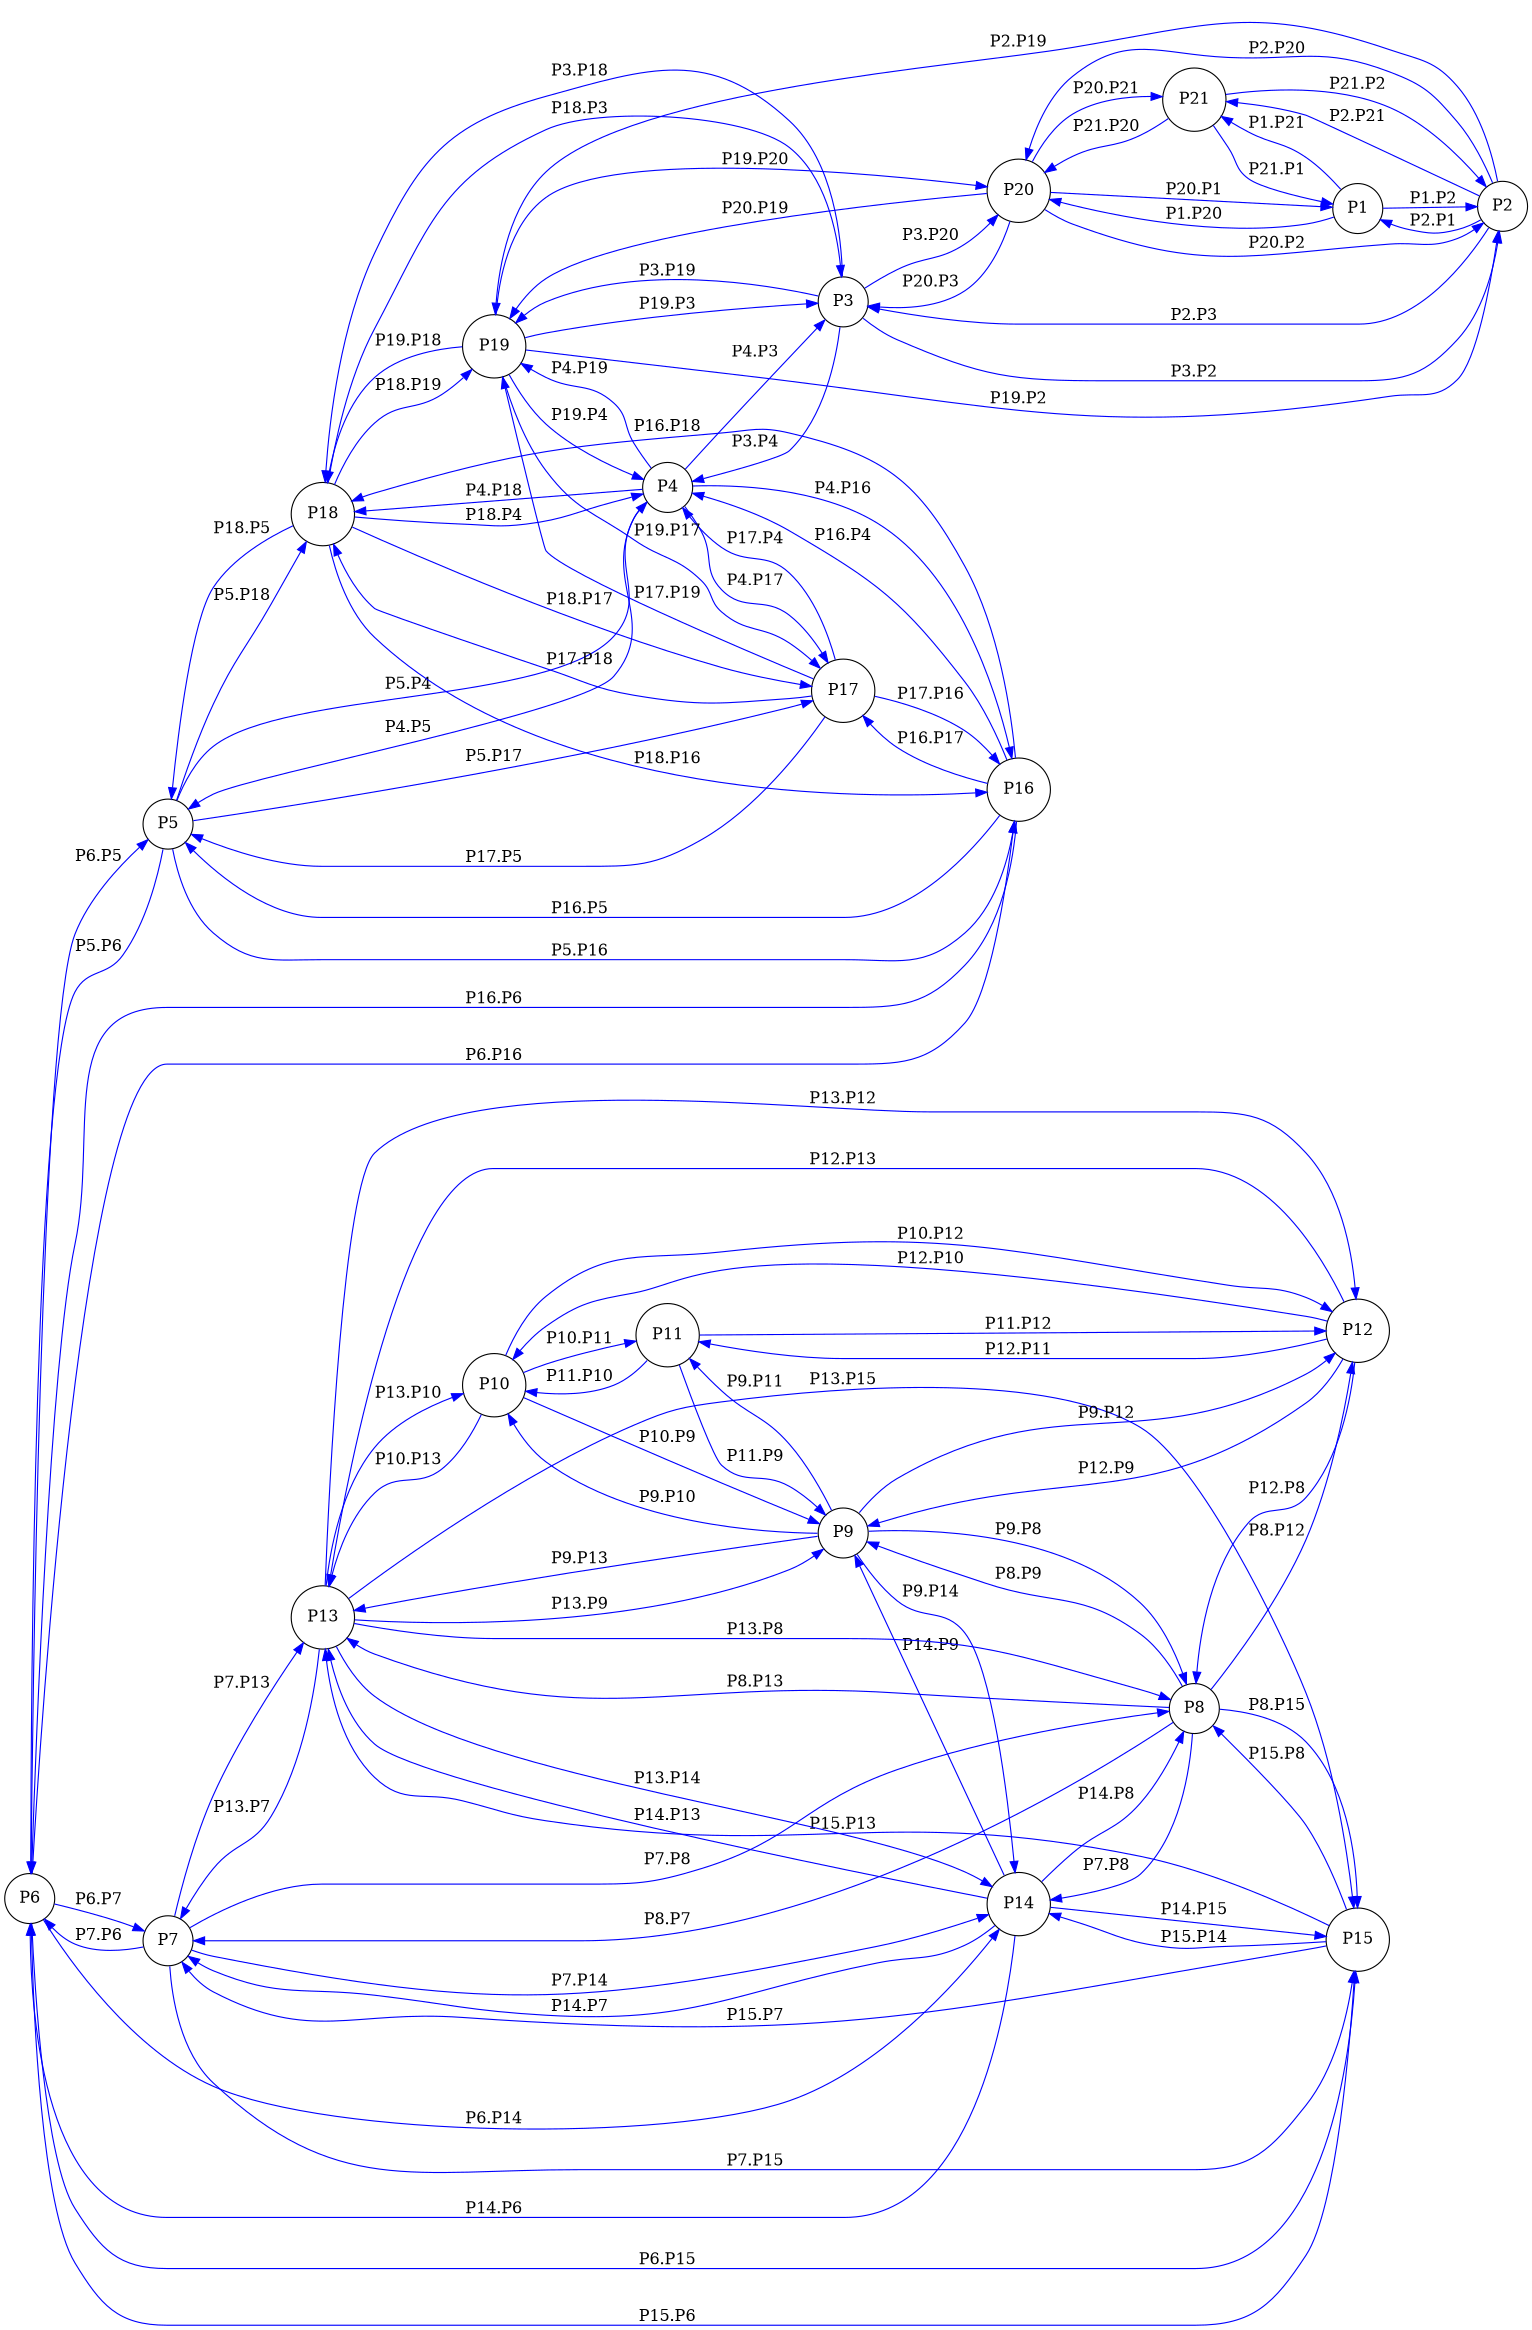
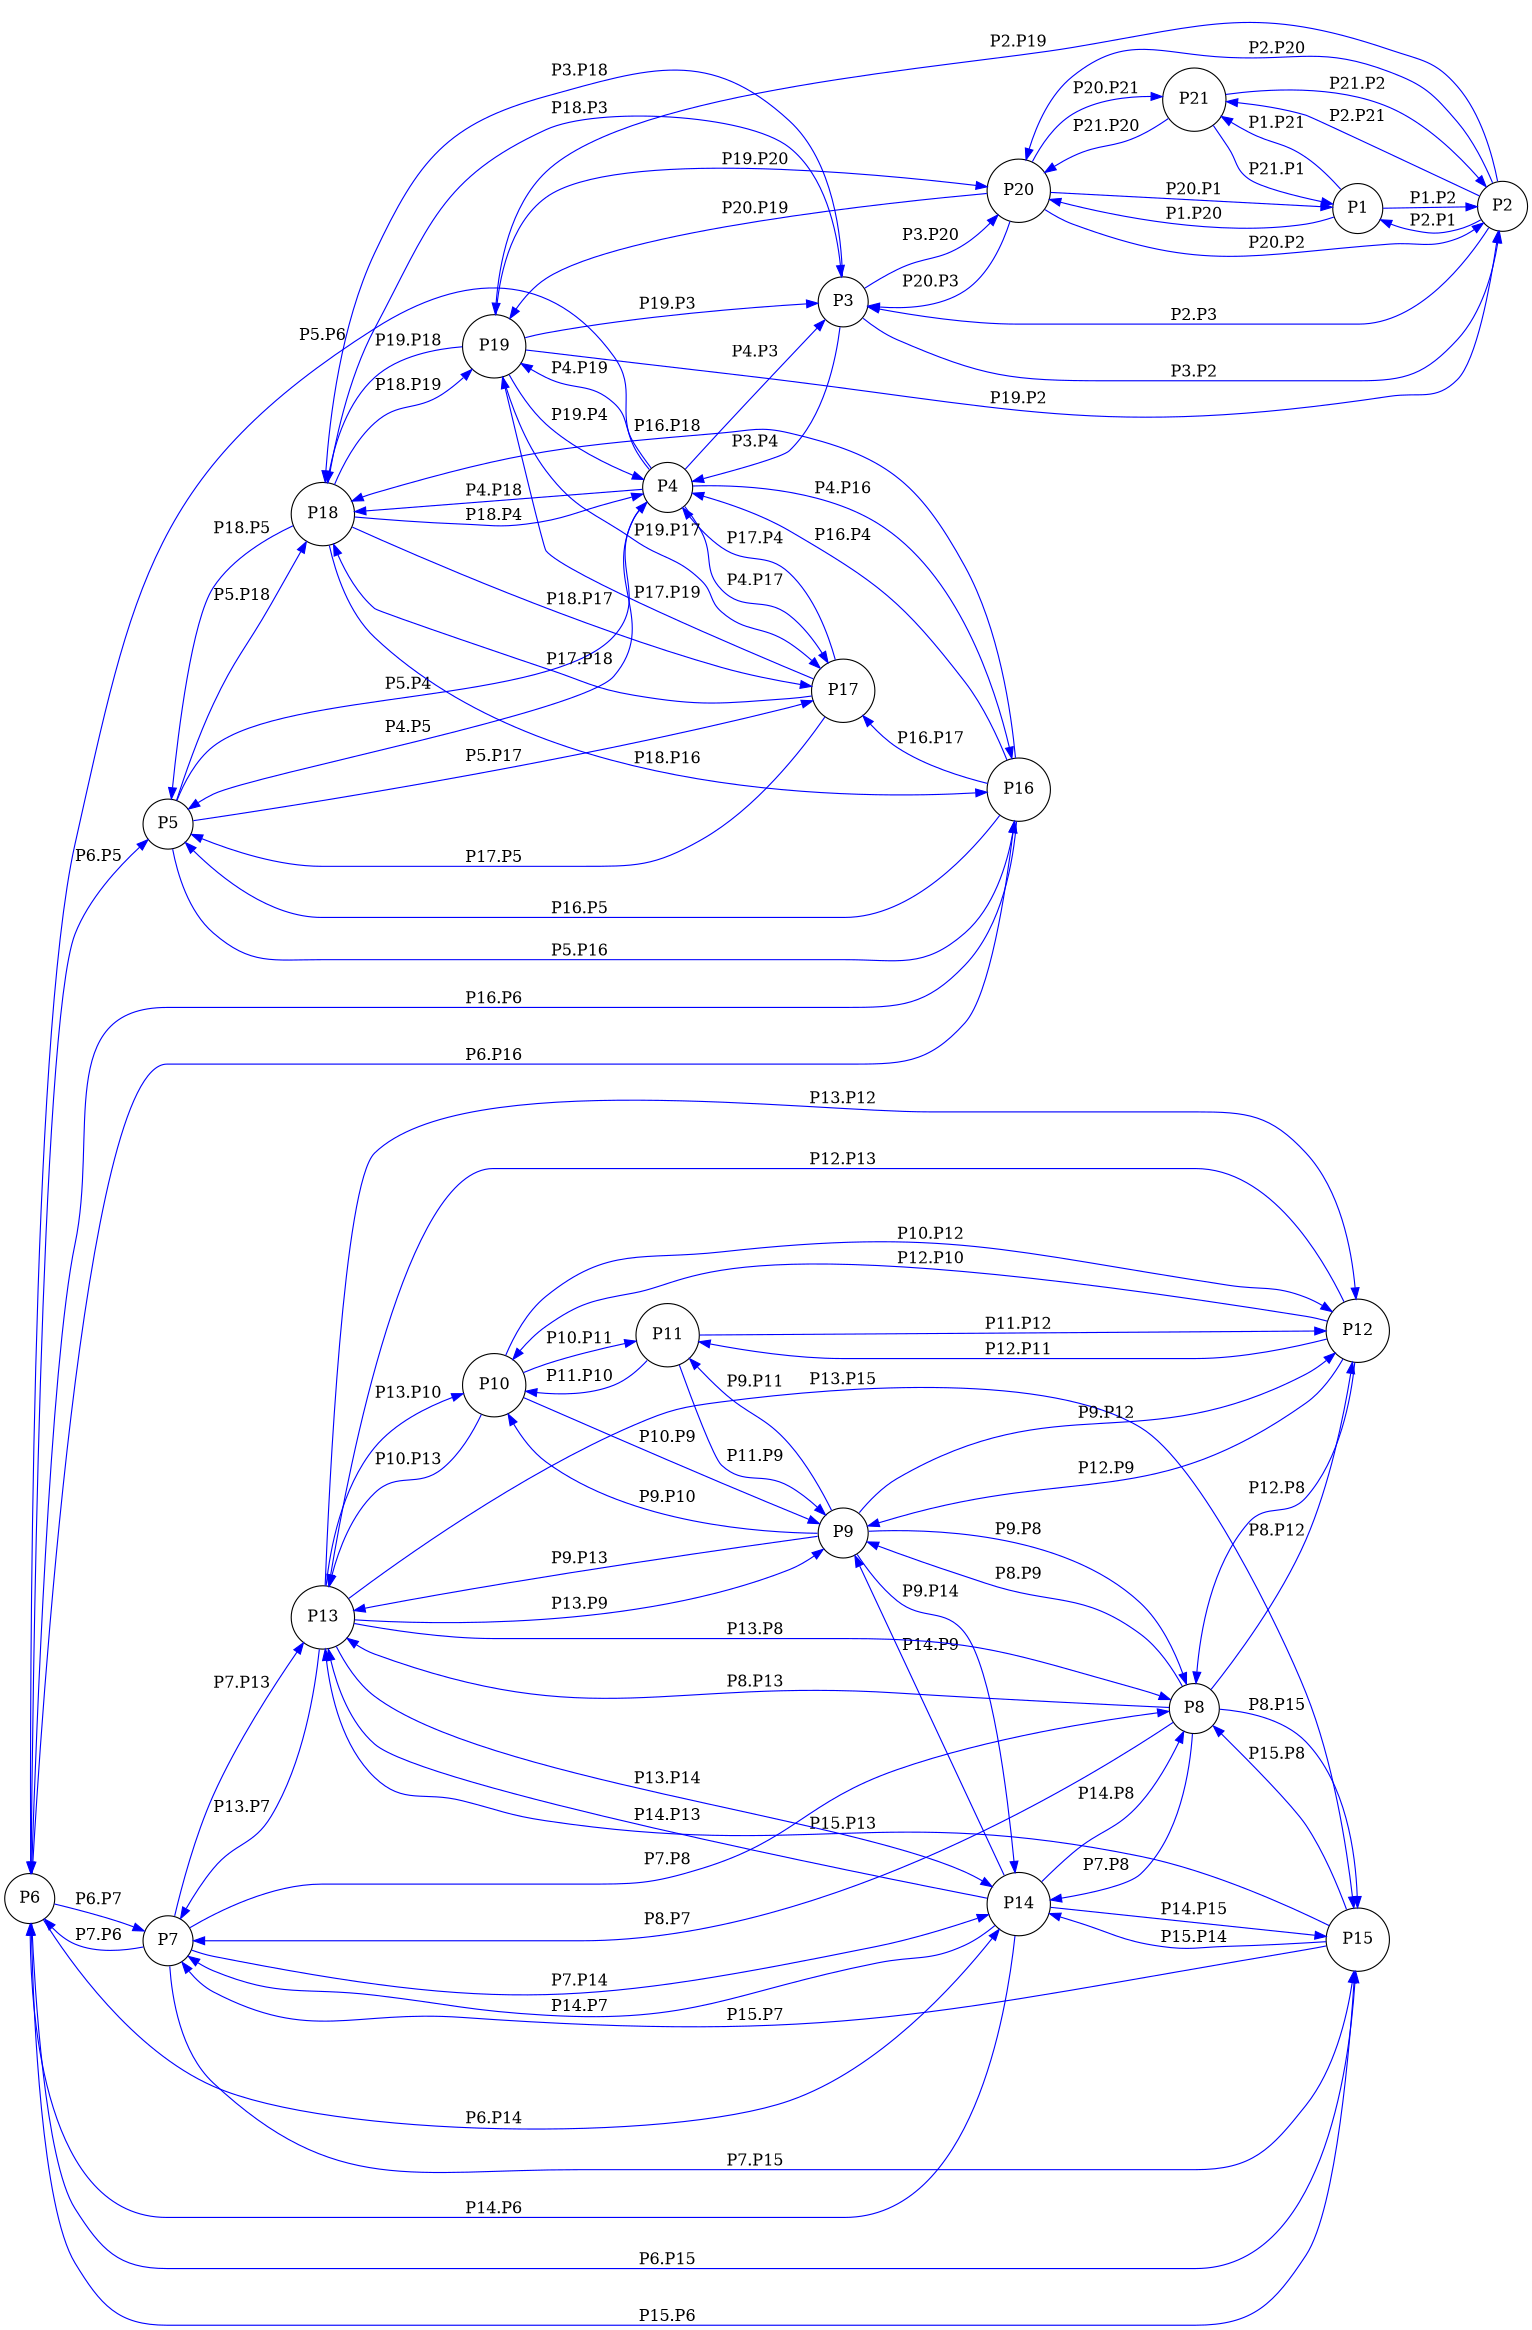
edge "P3" -> "P19": removed, label "P3.P19"
edge "P17" -> "P16": removed, label "P17.P16"
edge "P5" -> "P6": now "P4" -> "P6"
